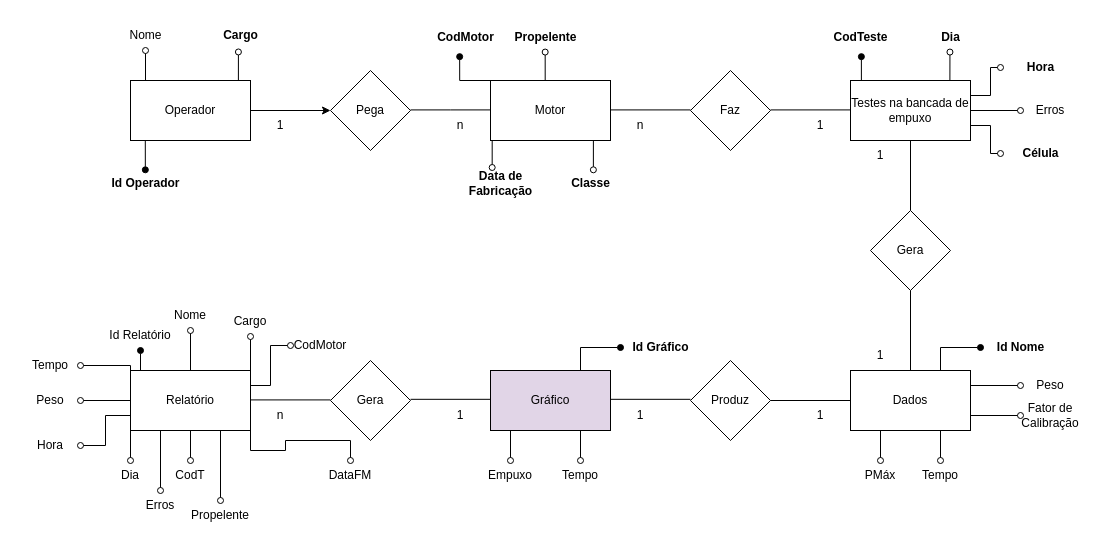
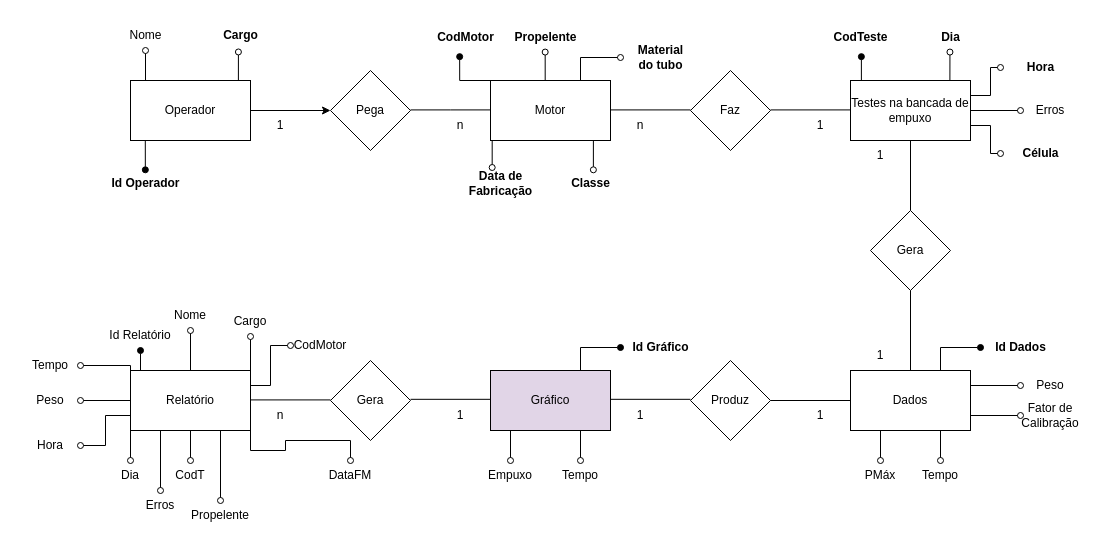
edge "Motor" -> "Material do tubo": added
node "Material do tubo": added
node "Id Nome": label "Id Nome" -> "Id Dados"
